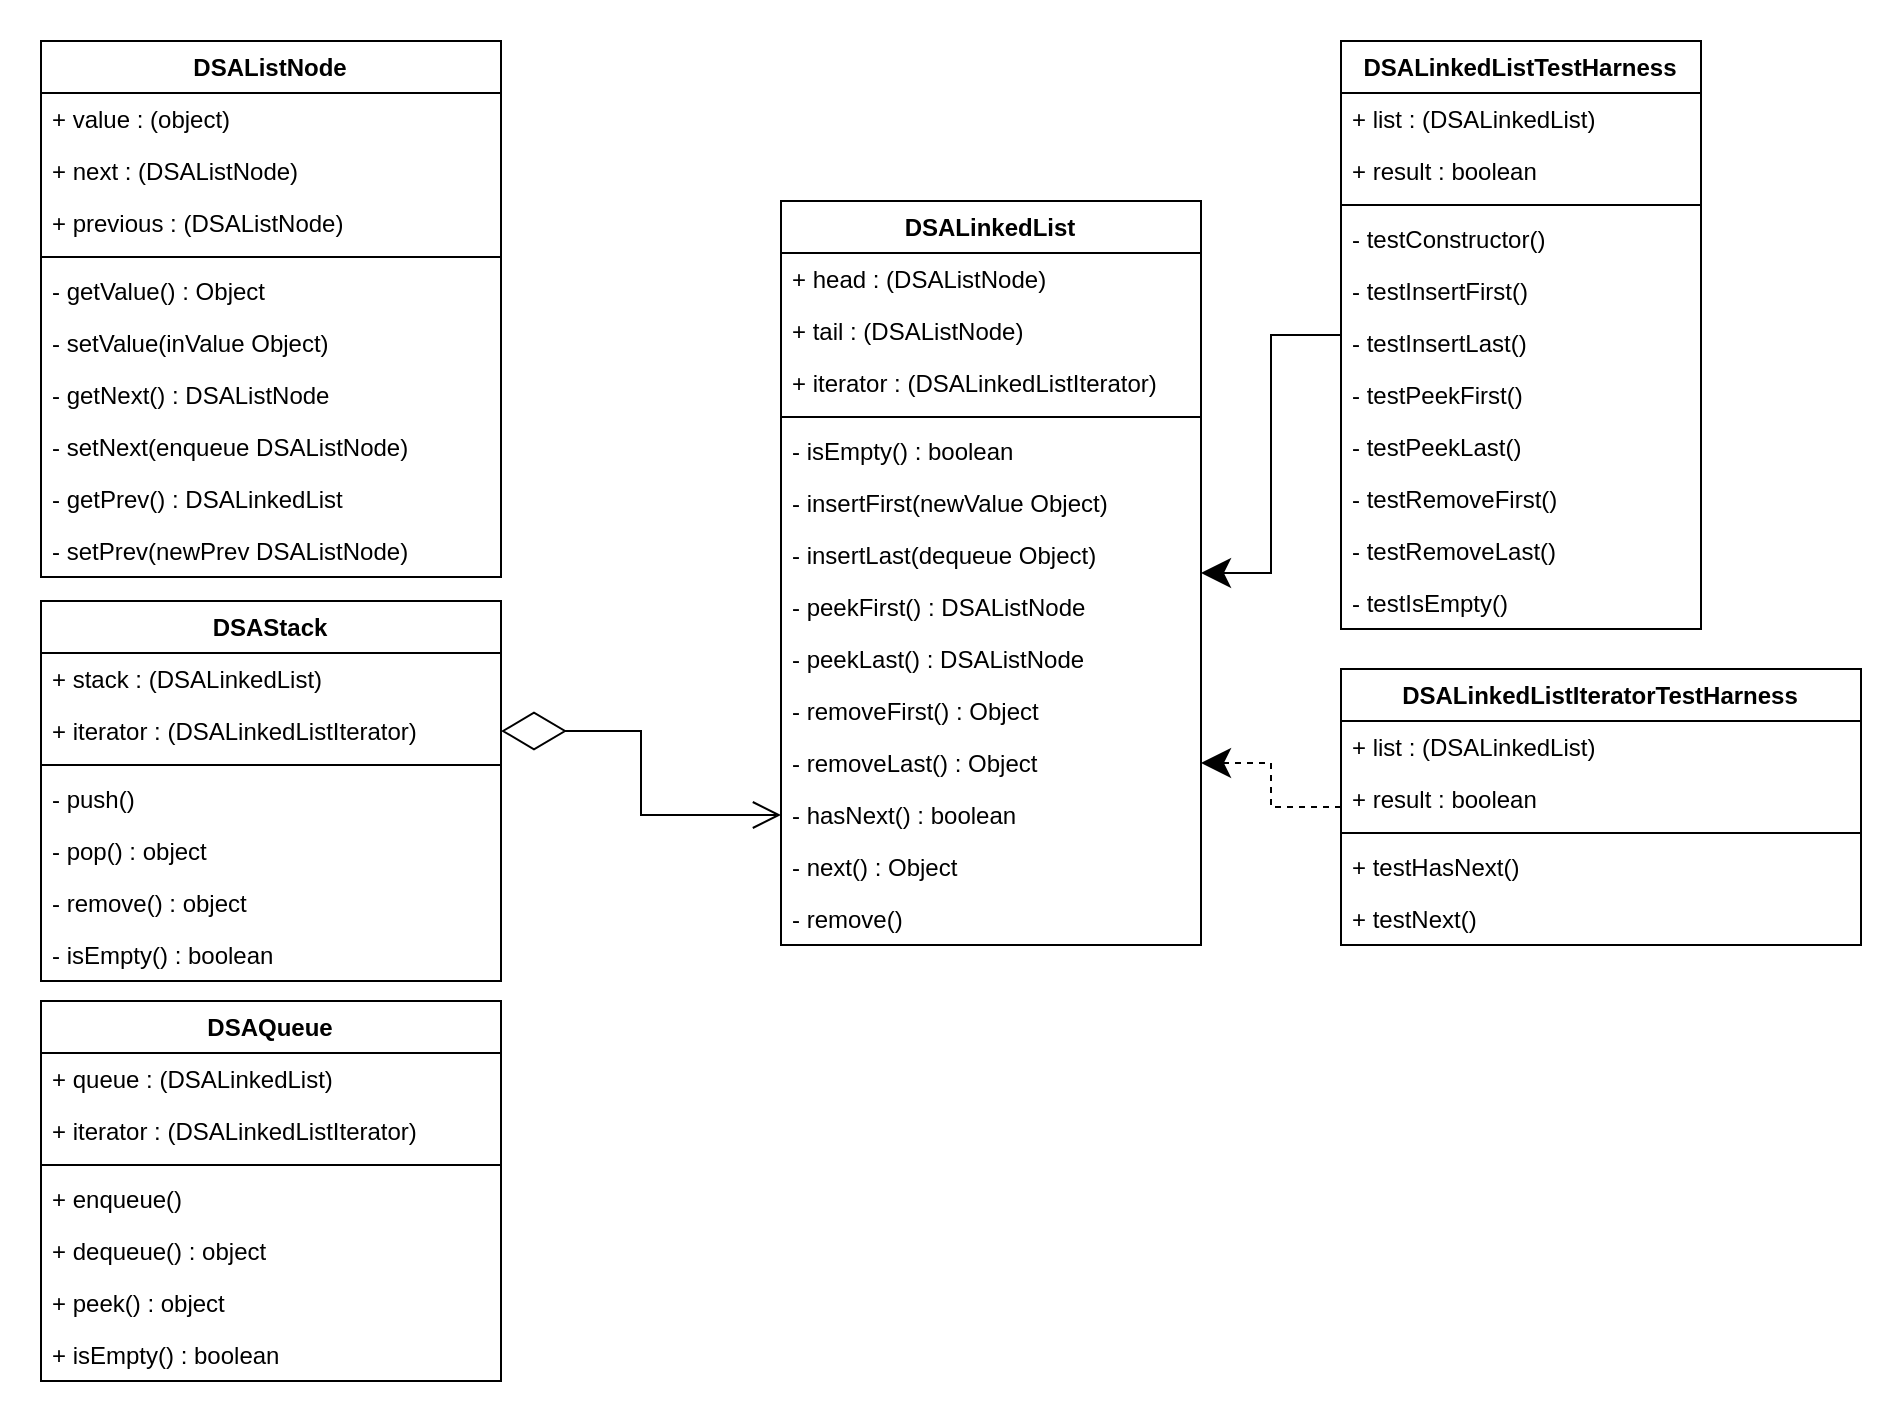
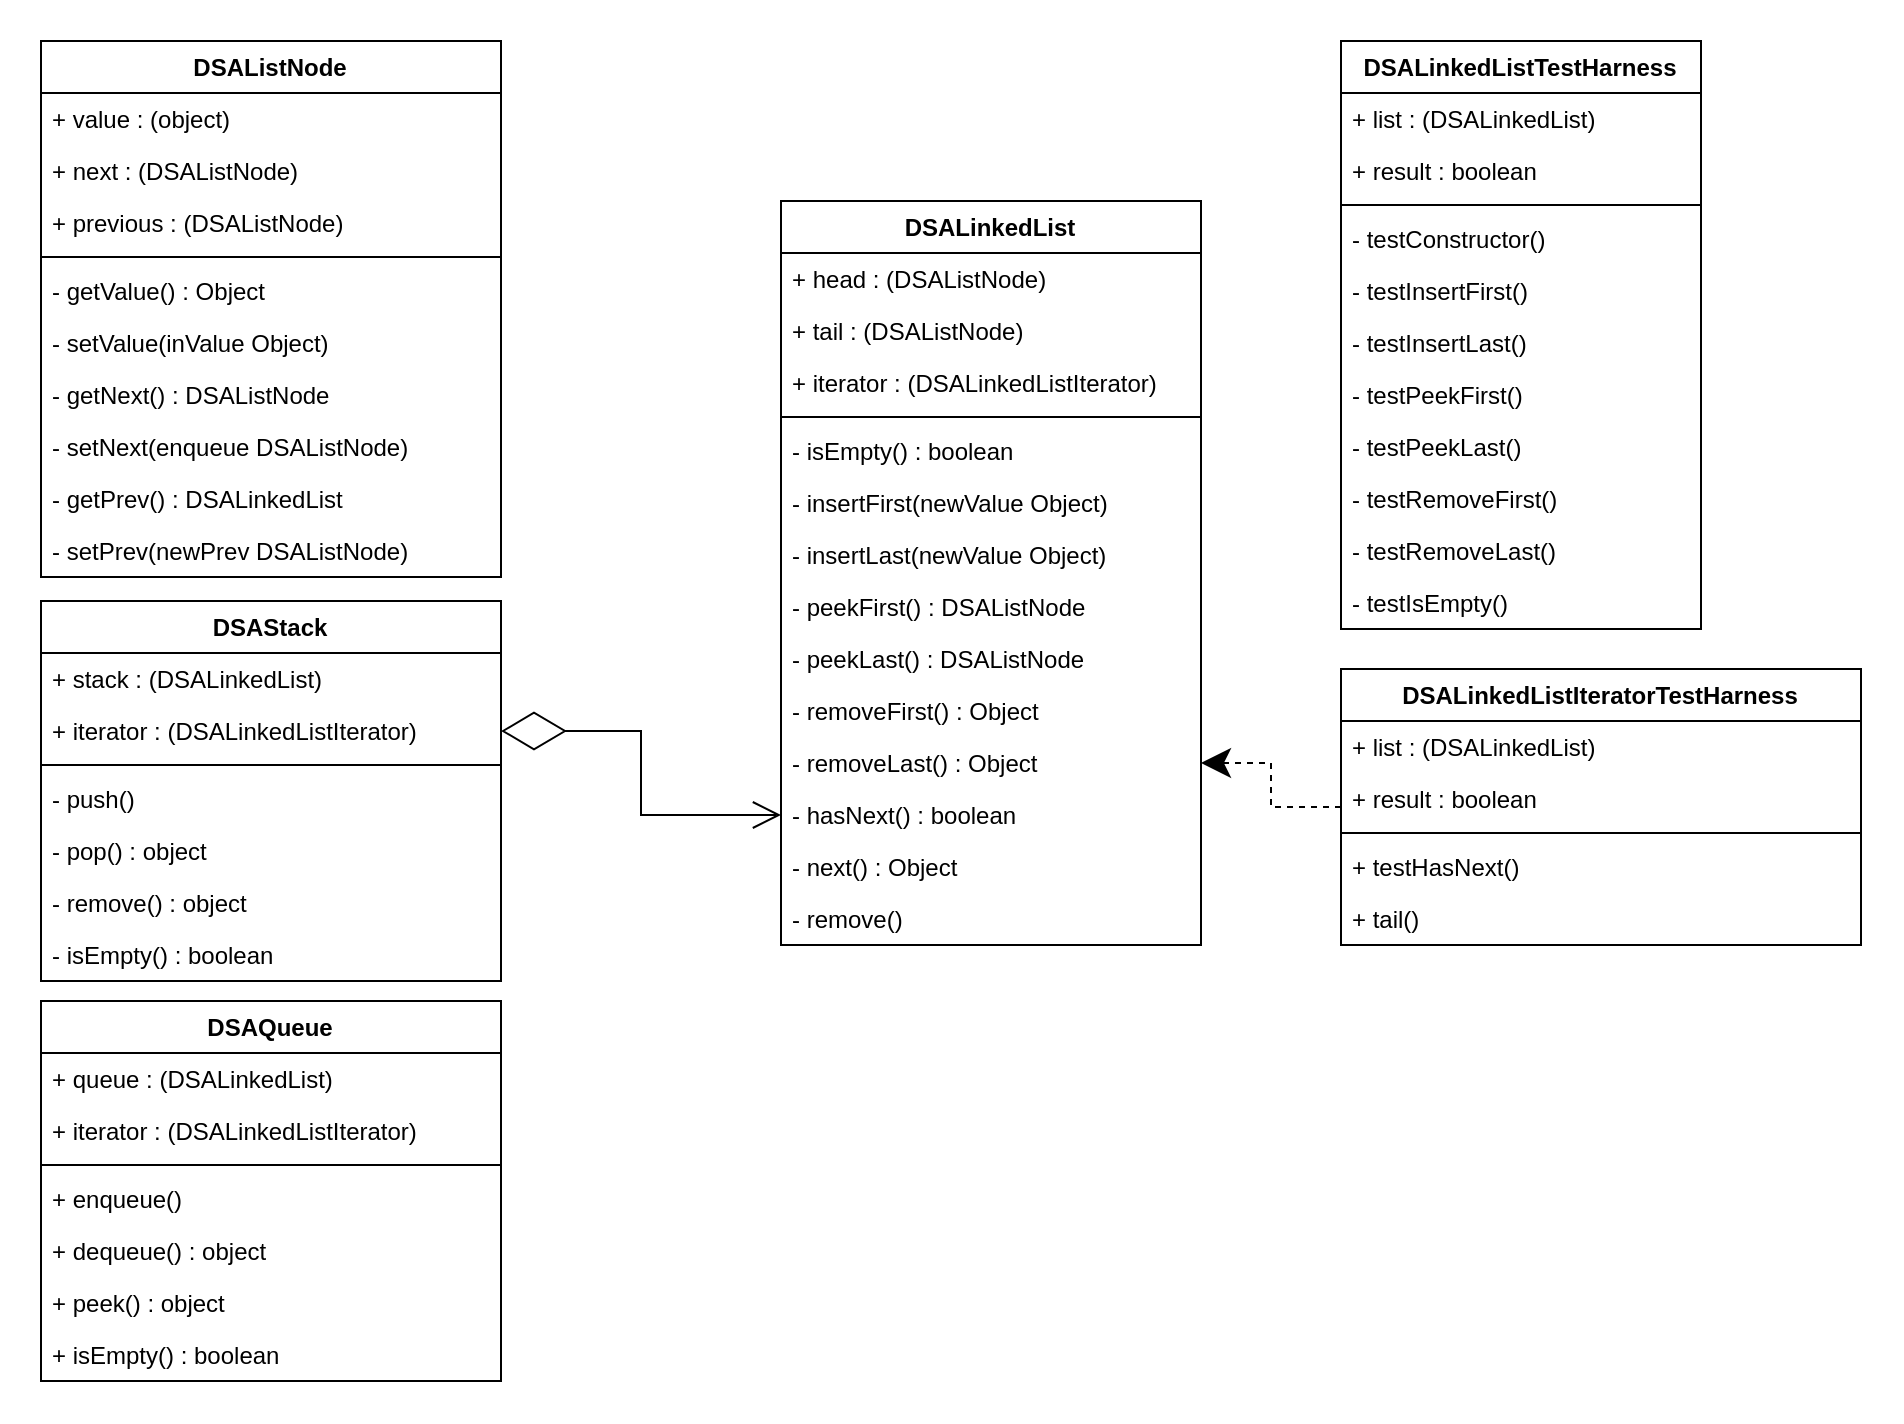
edge "DSALinkedListTestHarness" -> "DSALinkedList": removed
node "- insertLast(dequeue Object)": label "- insertLast(dequeue Object)" -> "- insertLast(newValue Object)"
node "+ testNext()": label "+ testNext()" -> "+ tail()"
